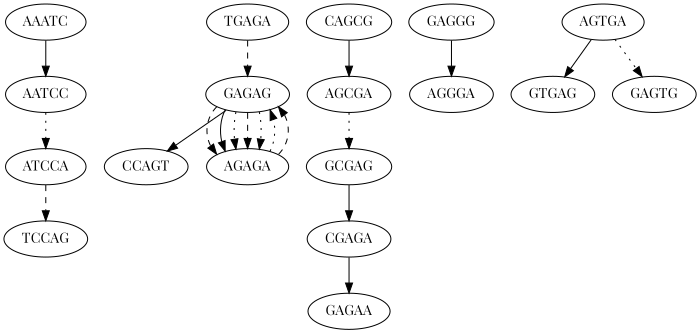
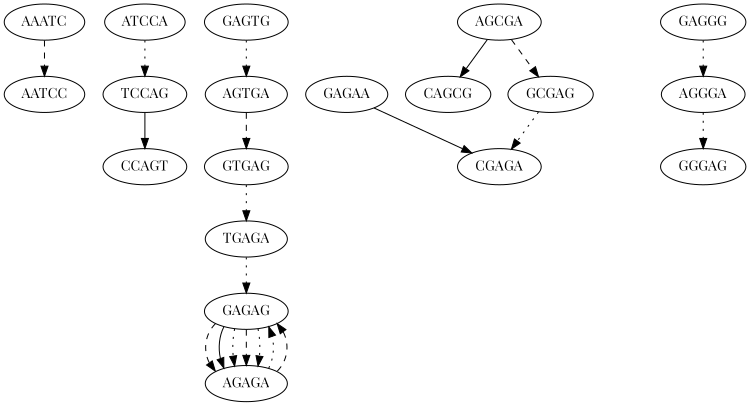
edge "AAATC" -> "AATCC": style solid -> dashed
edge "TGAGA" -> "GAGAG": style dashed -> dotted
edge "CAGCG" -> "AGCGA": reversed
edge "GAGGG" -> "AGGGA": style solid -> dotted
edge "AGTGA" -> "GTGAG": style solid -> dashed
edge "AGTGA" -> "GAGTG": reversed
edge "AATCC" -> "ATCCA": removed
edge "AGCGA" -> "GCGAG": style dotted -> dashed
edge "GAGAG" -> "CCAGT": now "TCCAG" -> "CCAGT"
node "GGGAG": added
edge "ATCCA" -> "TCCAG": style dashed -> dotted
edge "GTGAG" -> "TGAGA": added
edge "GCGAG" -> "CGAGA": style solid -> dotted
edge "CGAGA" -> "GAGAA": reversed
